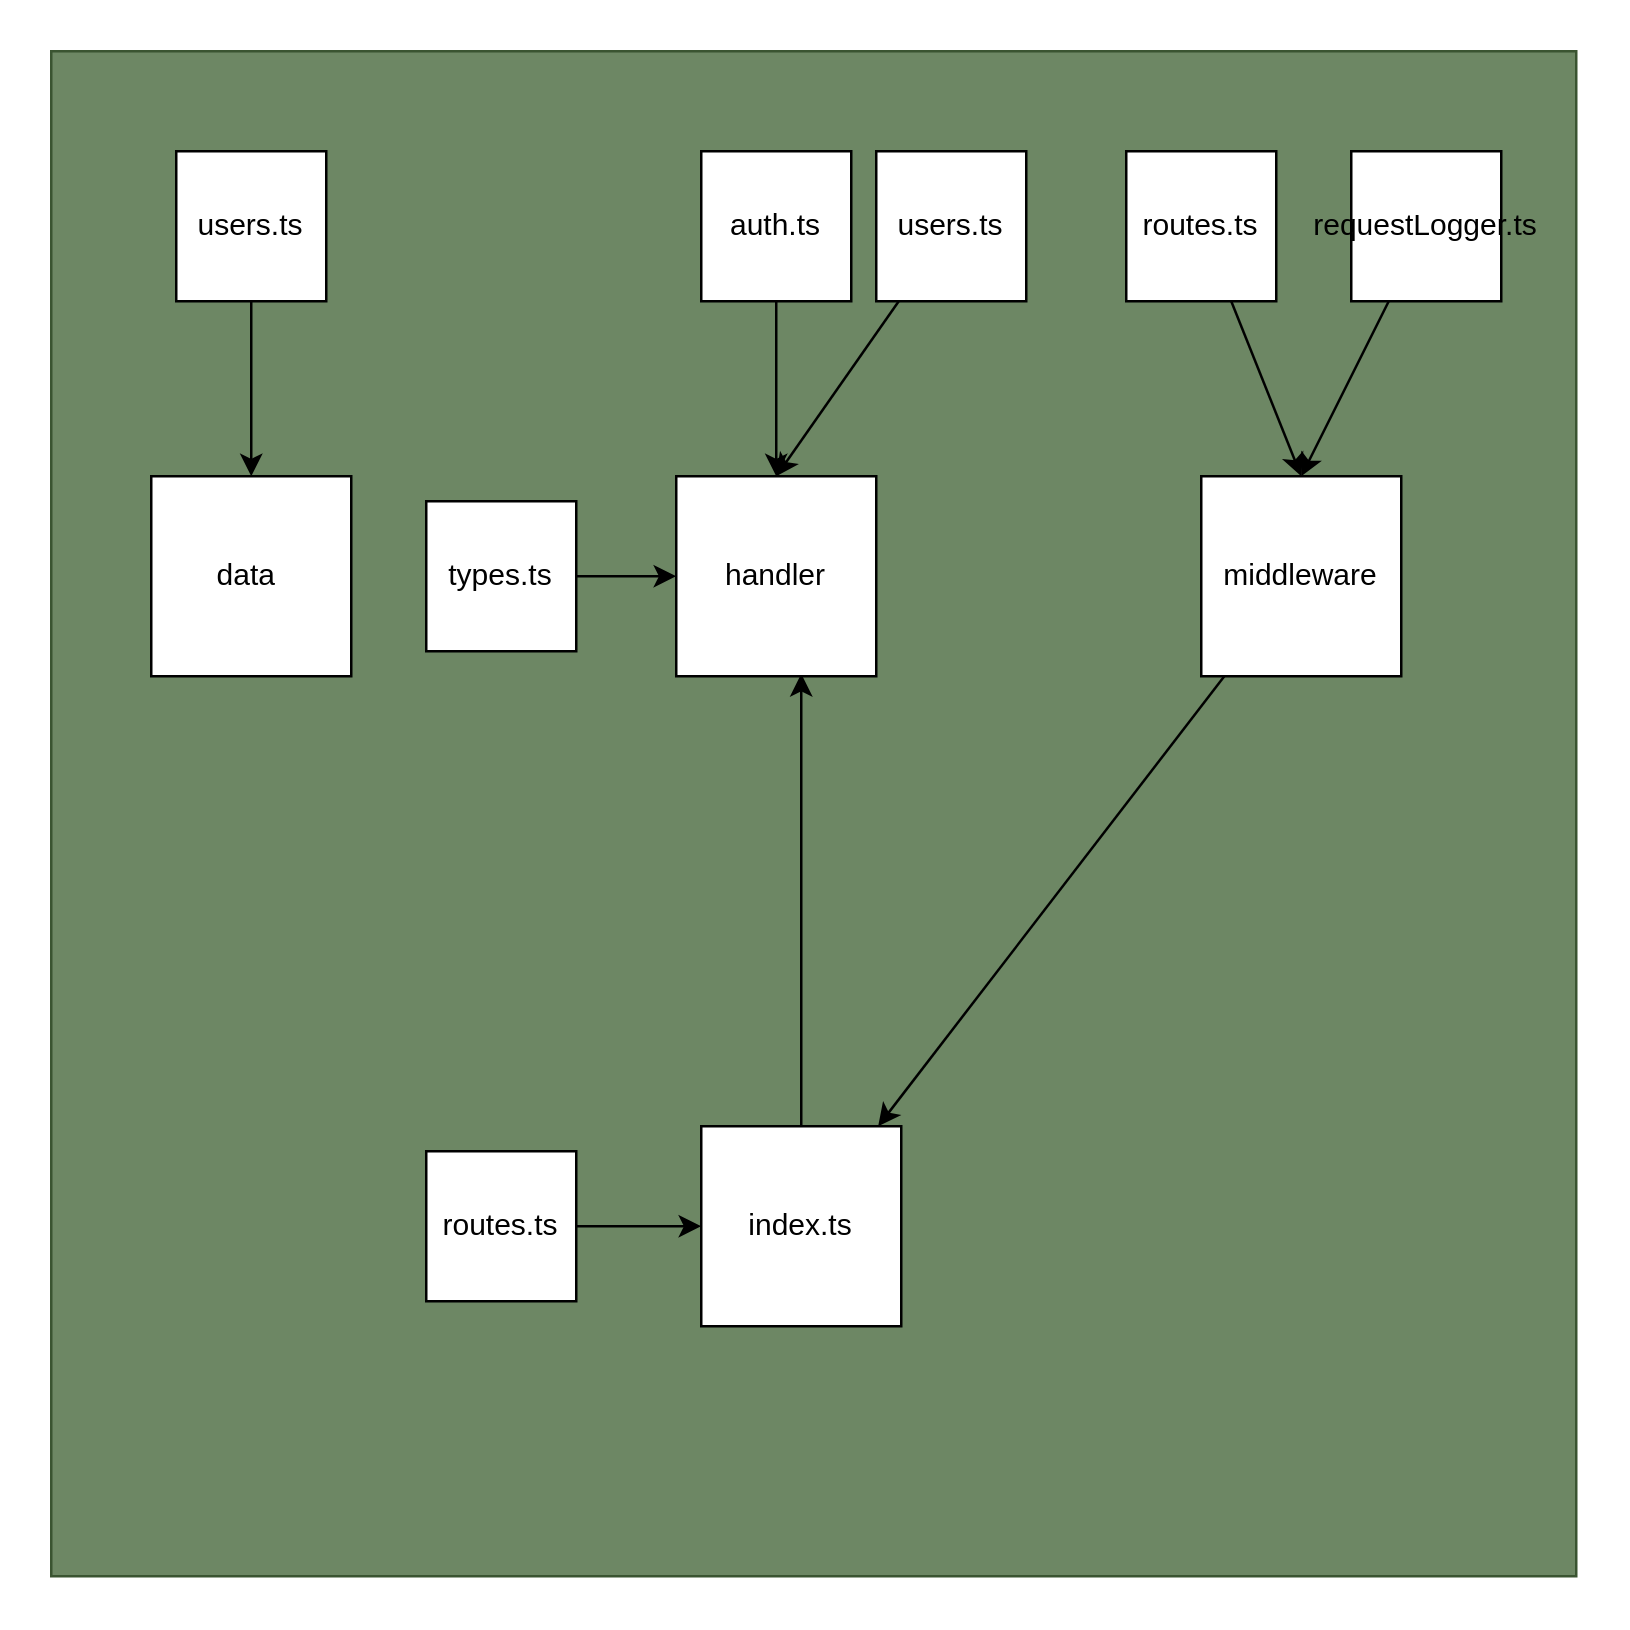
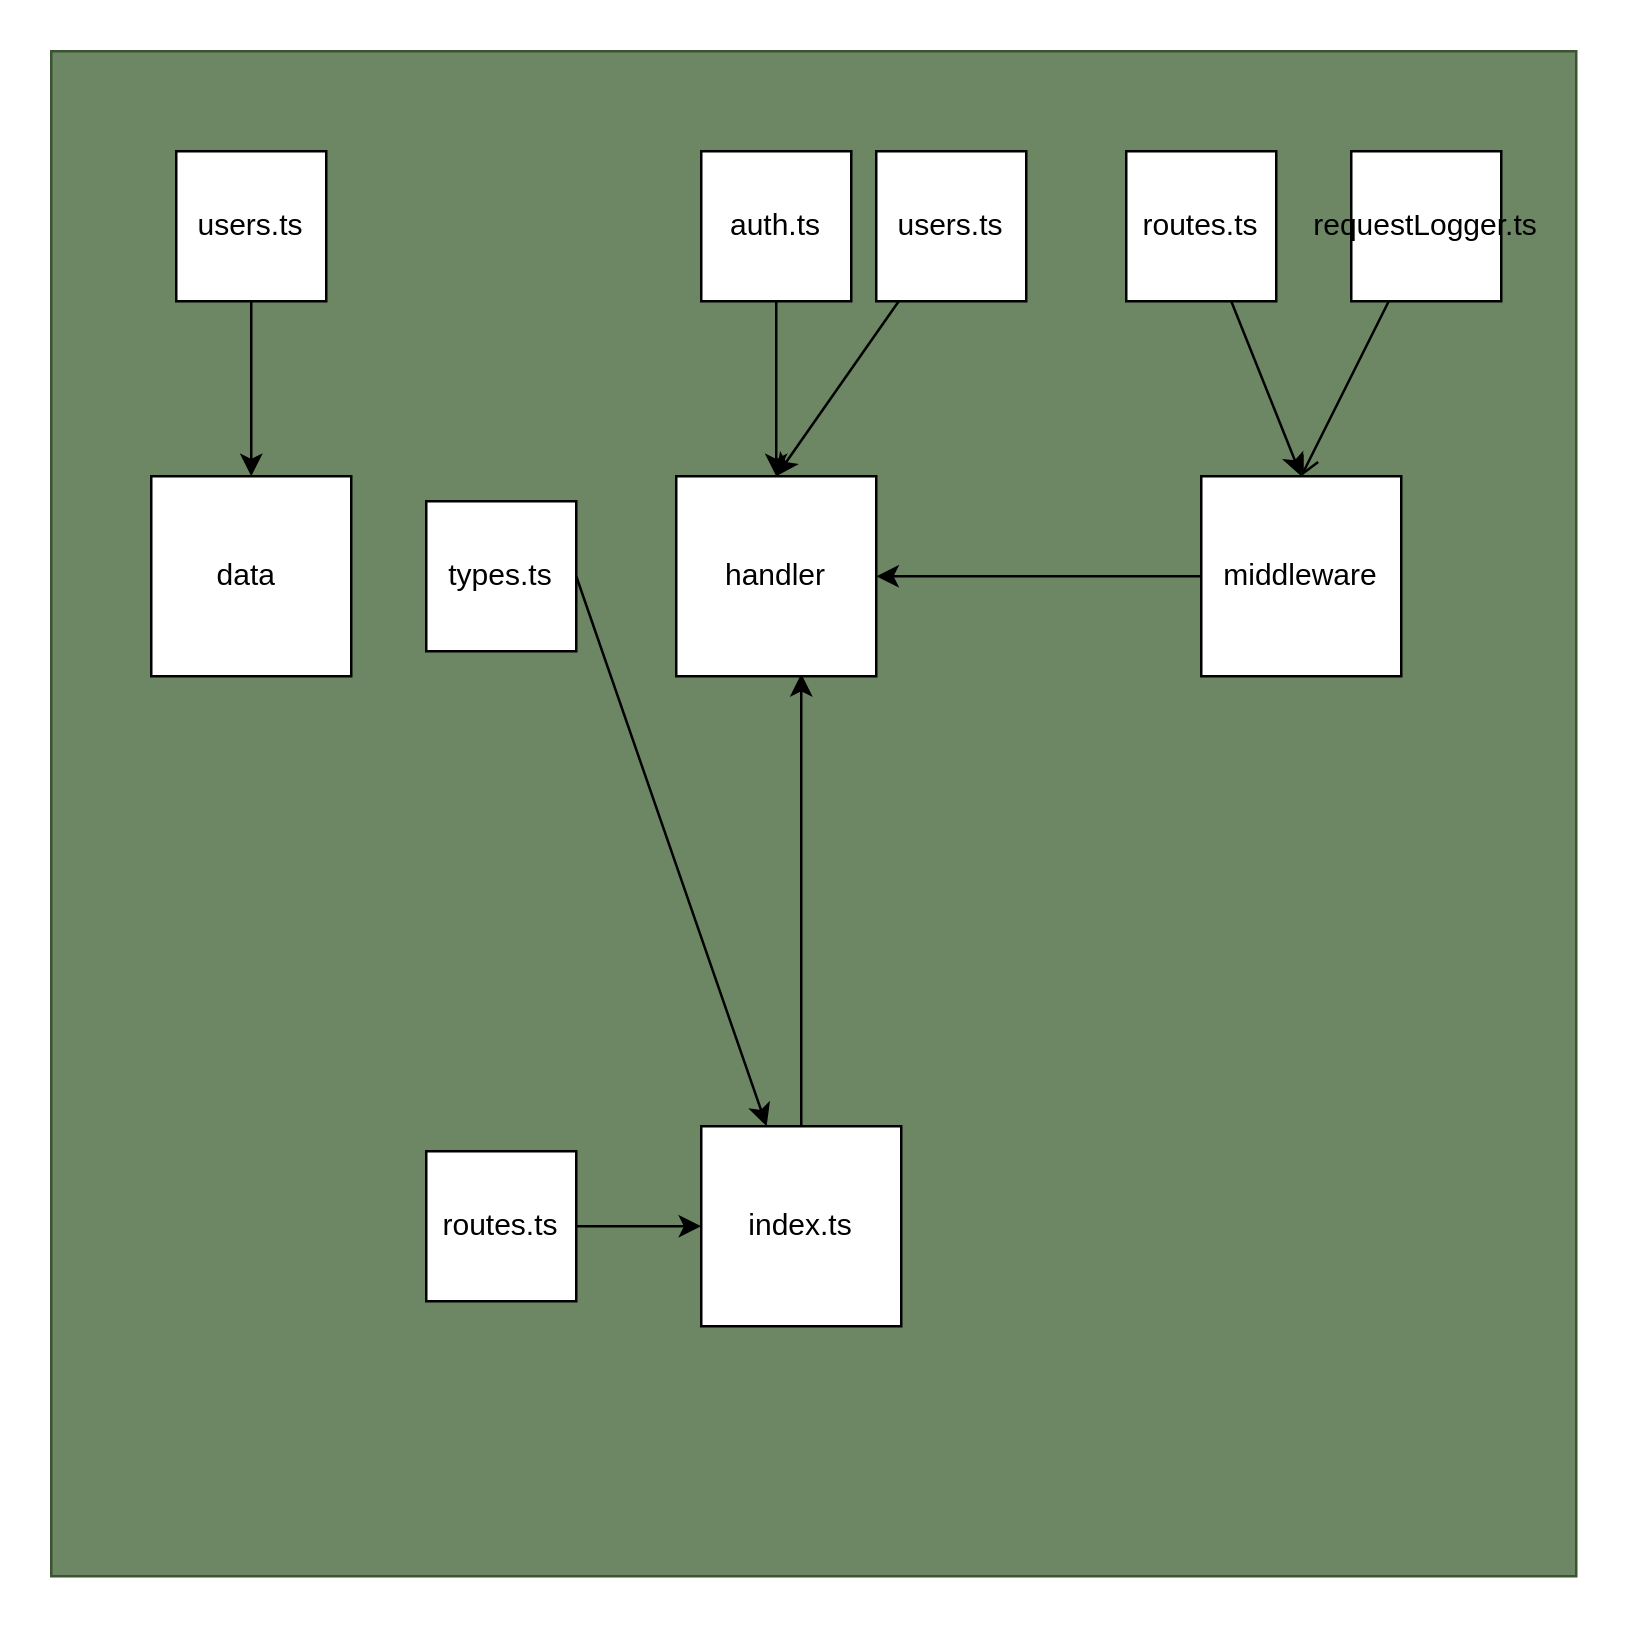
edge "requestLogger.ts" -> "middleware": arrowhead classic -> open
edge "types.ts" -> "handler": now "types.ts" -> "index.ts"
edge "middleware" -> "index.ts": now "middleware" -> "handler"
